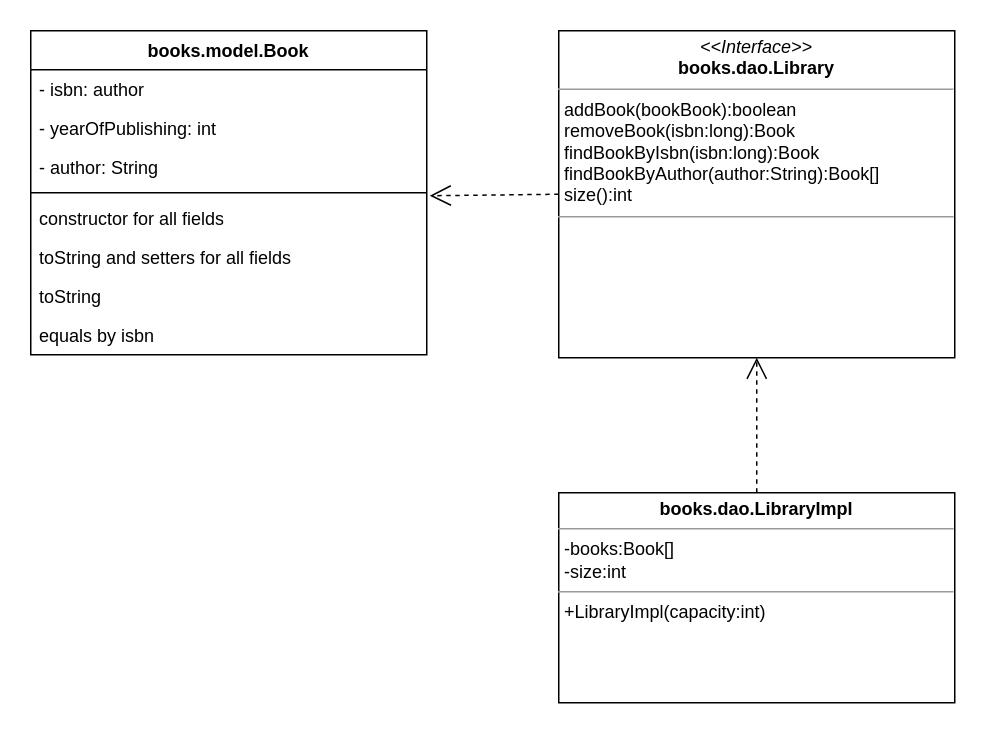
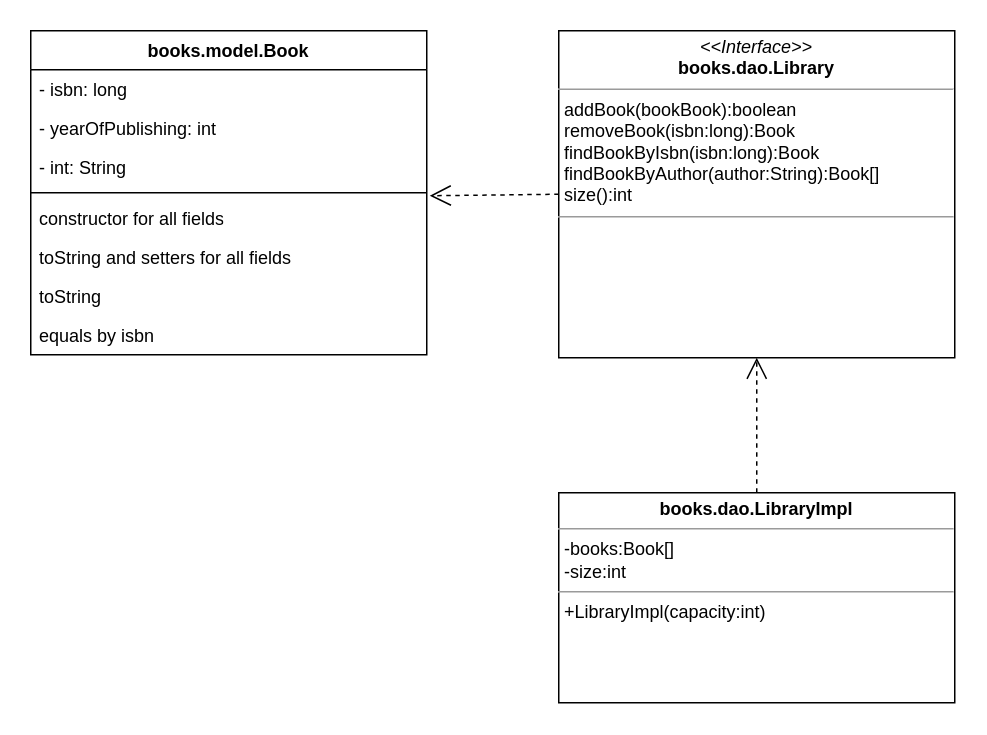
node "- isbn: author": label "- isbn: author" -> "- isbn: long"
node "- author: String": label "- author: String" -> "- int: String"
